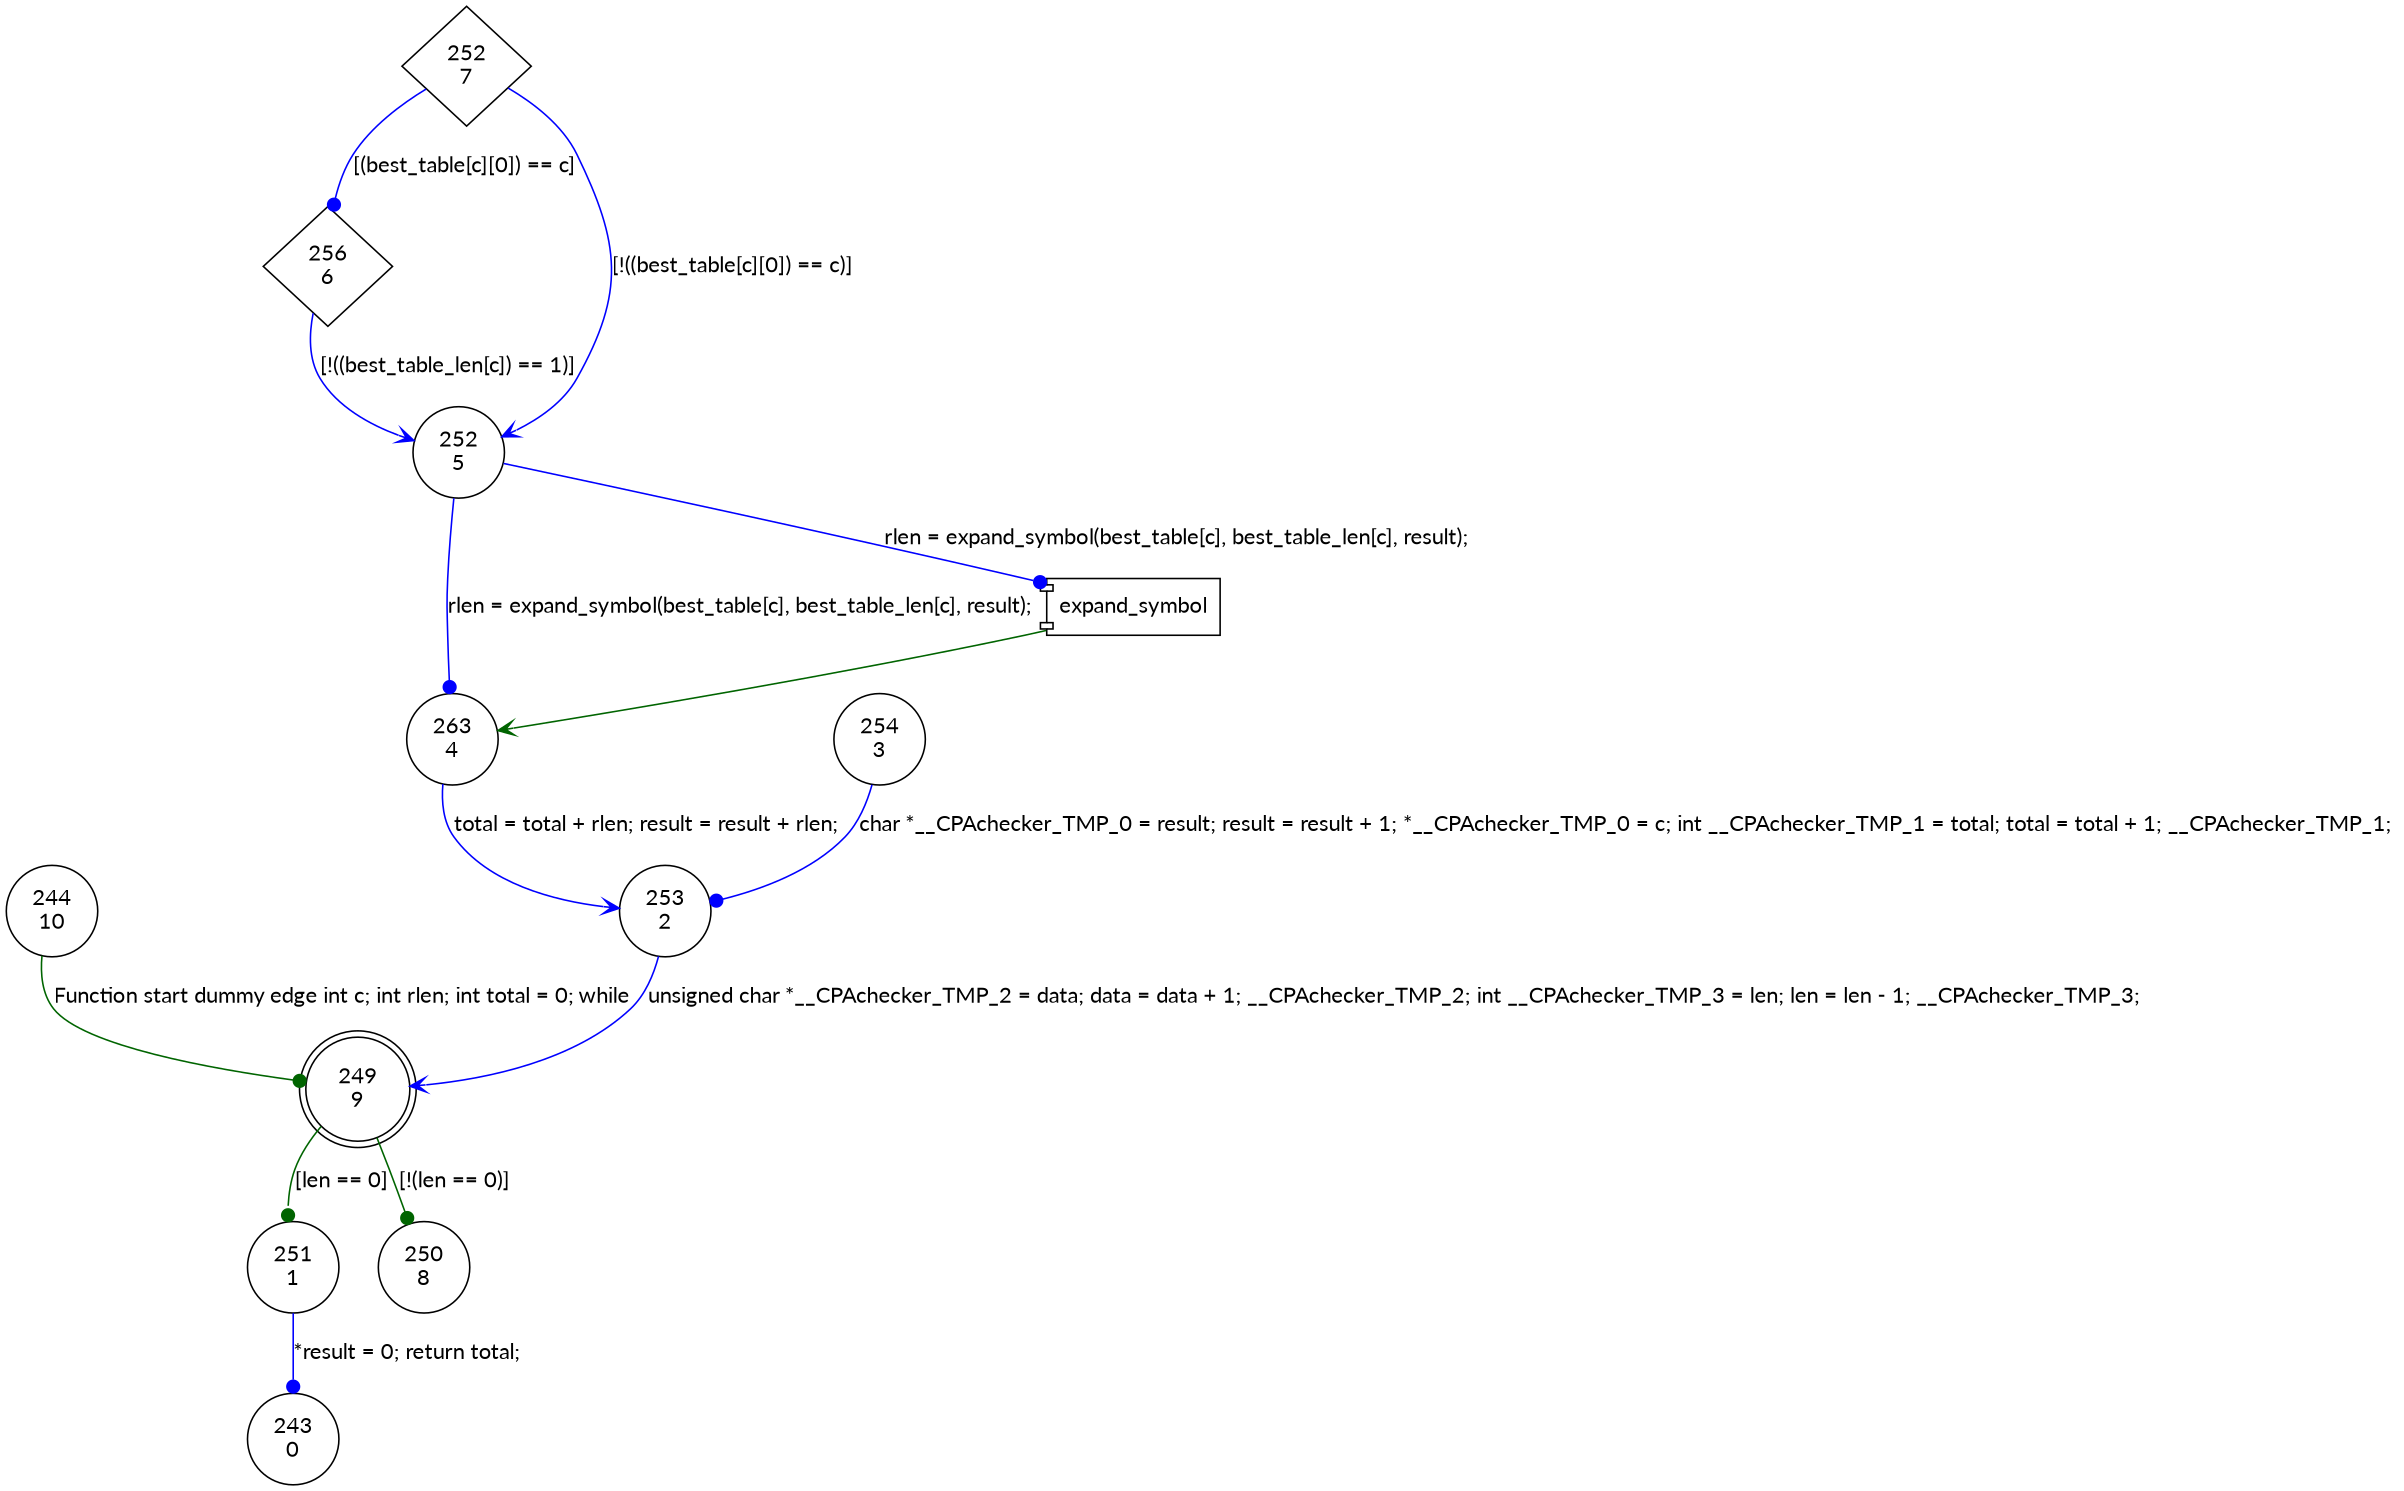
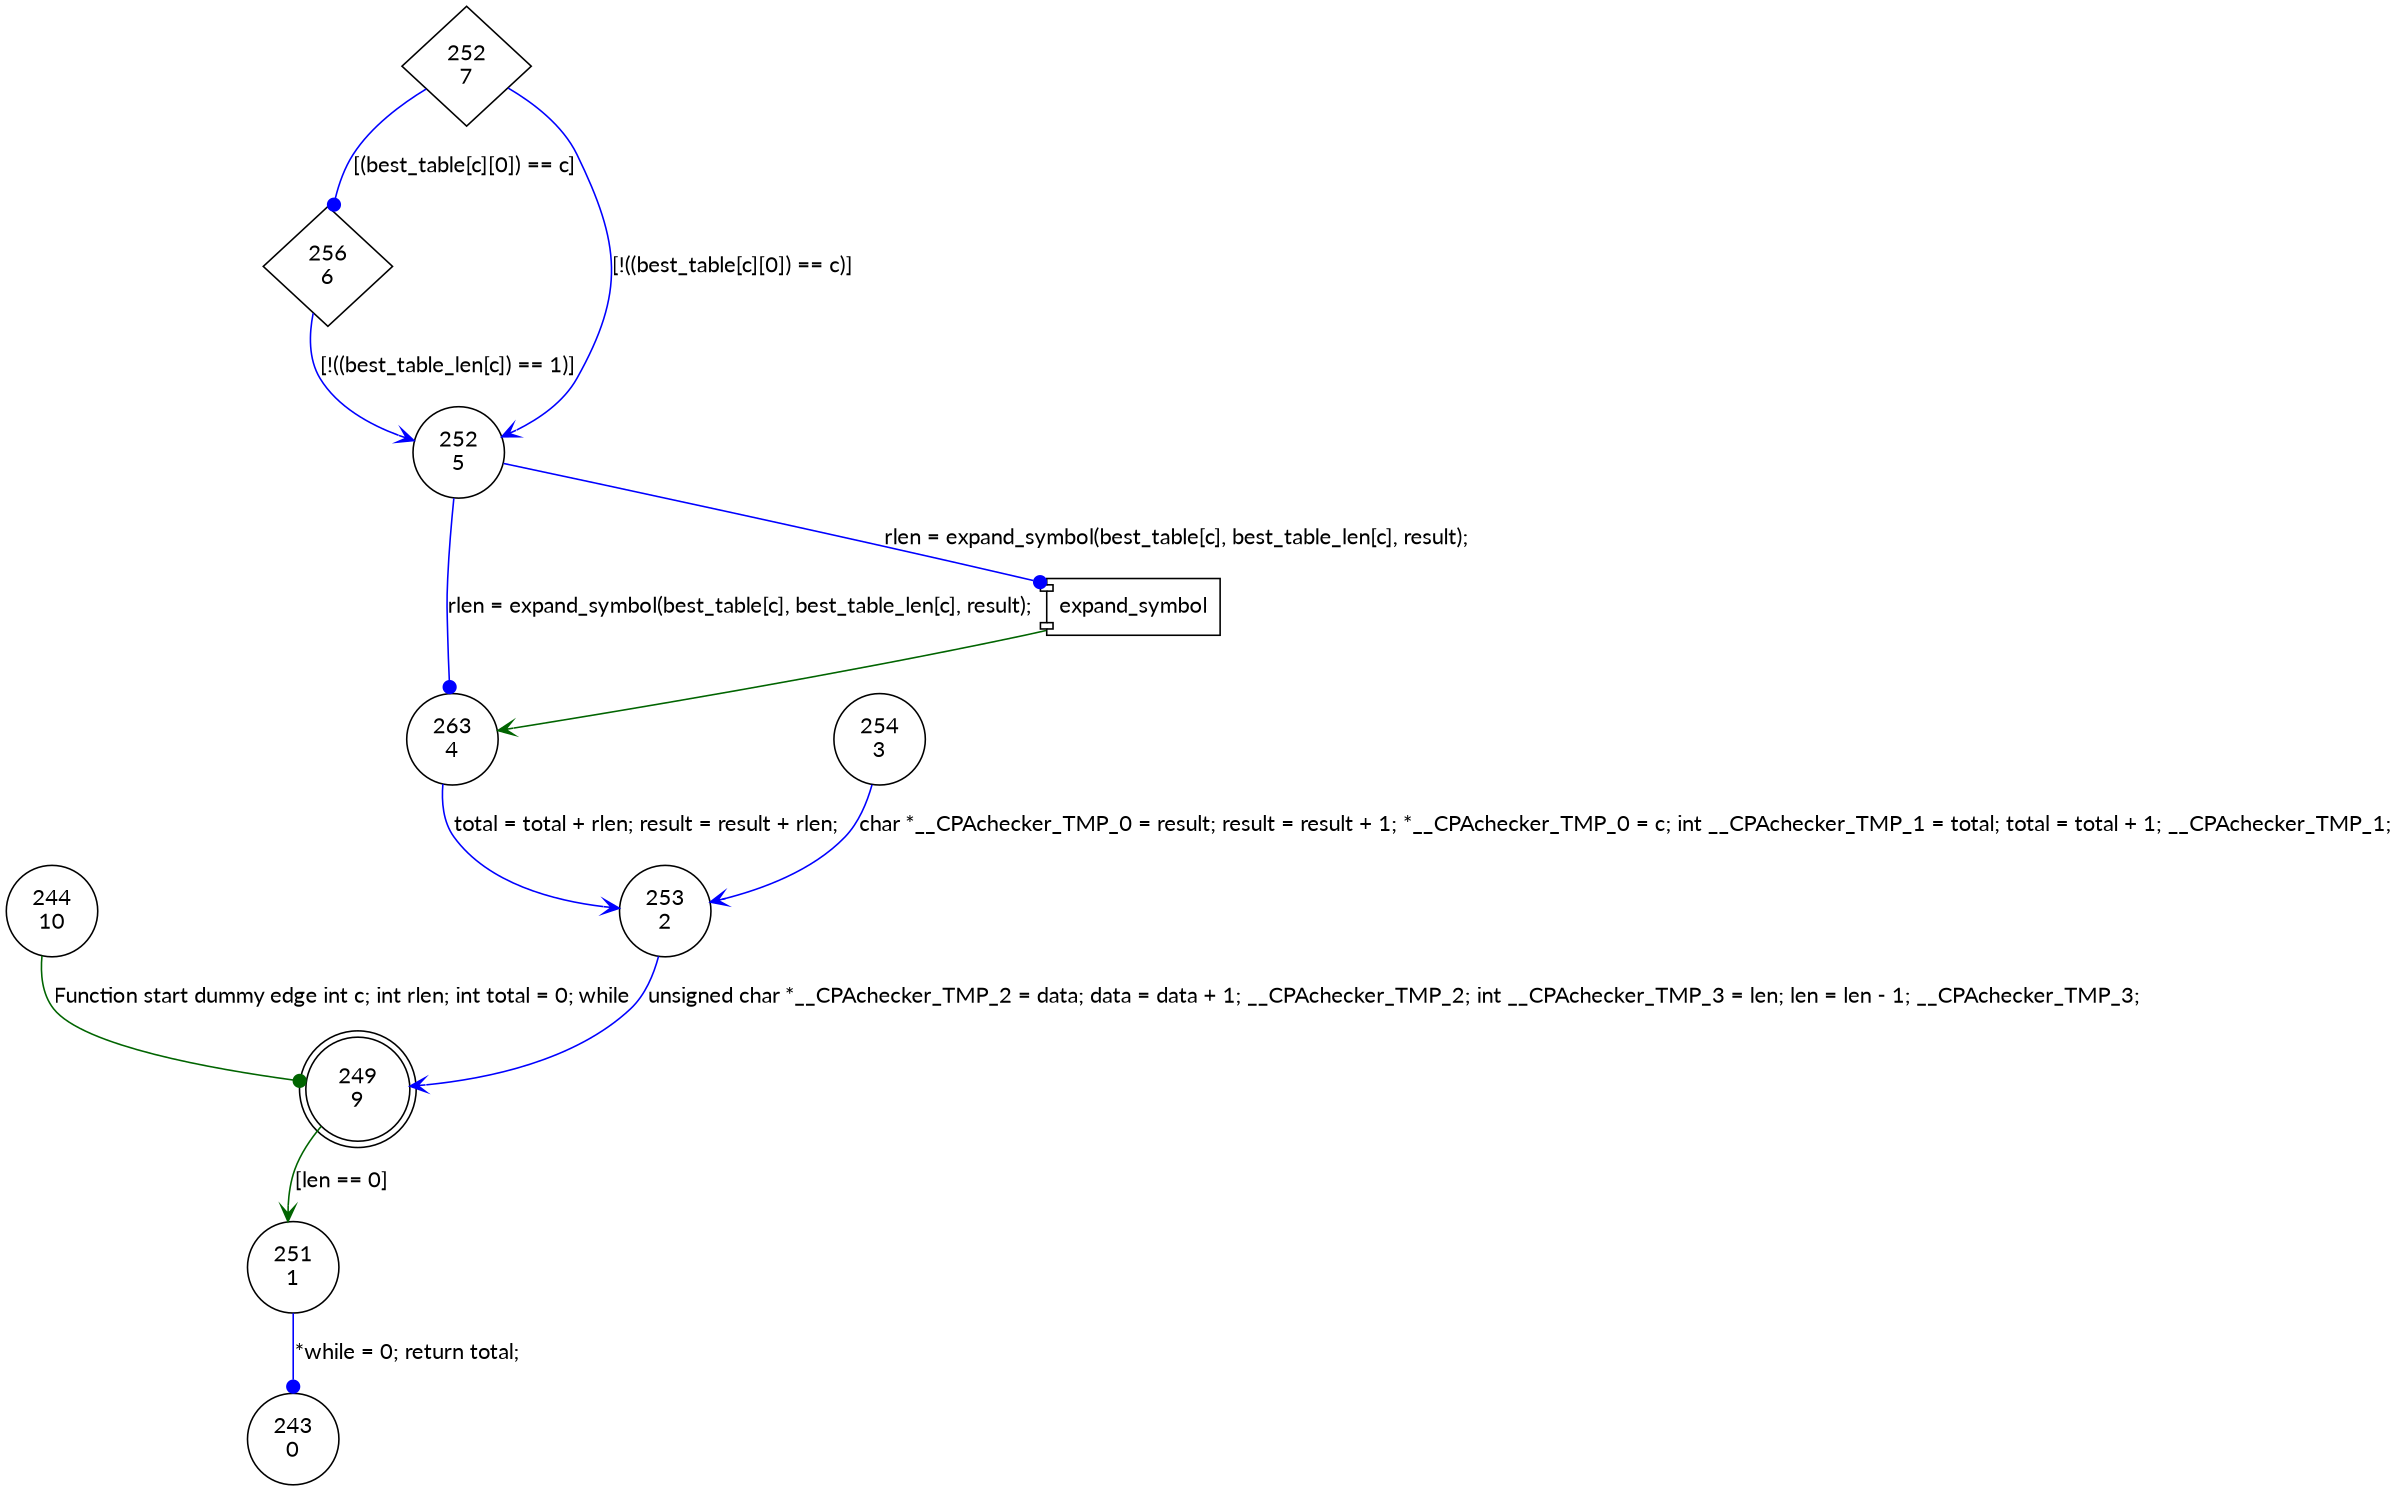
edge "254 3" -> "253 2": arrowhead dot -> vee
edge "249 9" -> "251 1": arrowhead dot -> vee
node "250 8": removed
edge "251 1" -> "243 0": label "*result = 0; return total;" -> "*while = 0; return total;"
